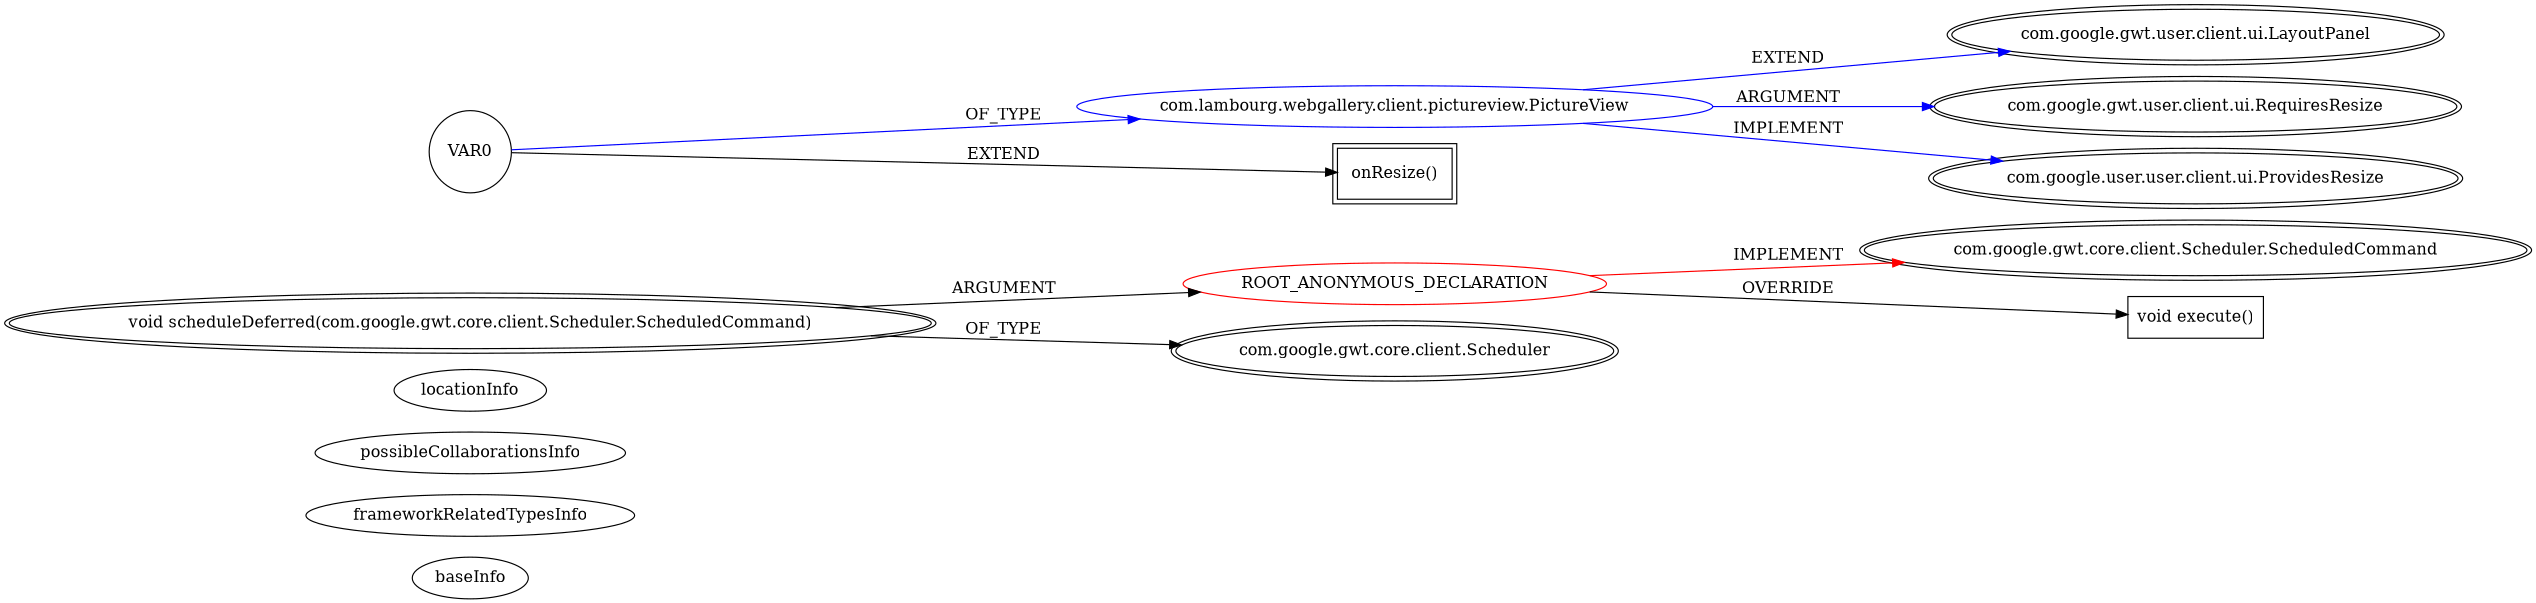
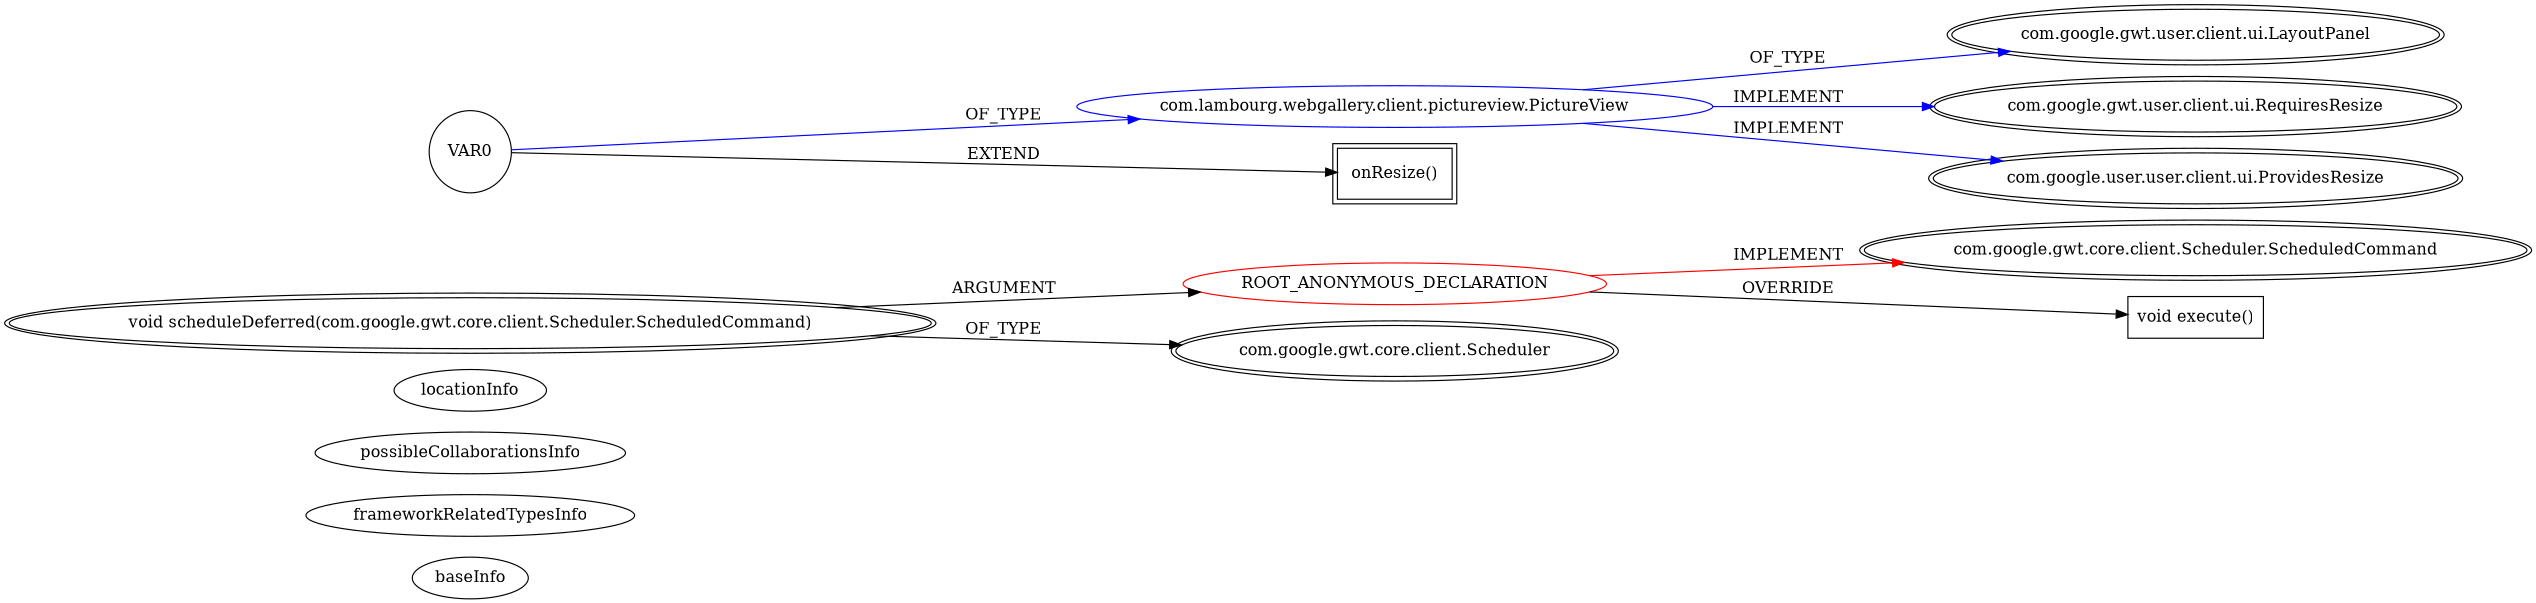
edge "com.lambourg.webgallery.client.pictureview.PictureView" -> "com.google.gwt.user.client.ui.LayoutPanel": label "EXTEND" -> "OF_TYPE"
edge "com.lambourg.webgallery.client.pictureview.PictureView" -> "com.google.gwt.user.client.ui.RequiresResize": label "ARGUMENT" -> "IMPLEMENT"
